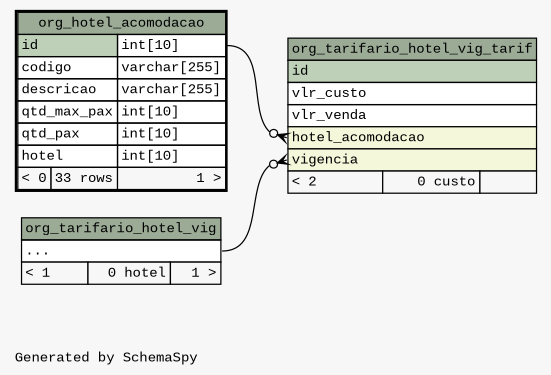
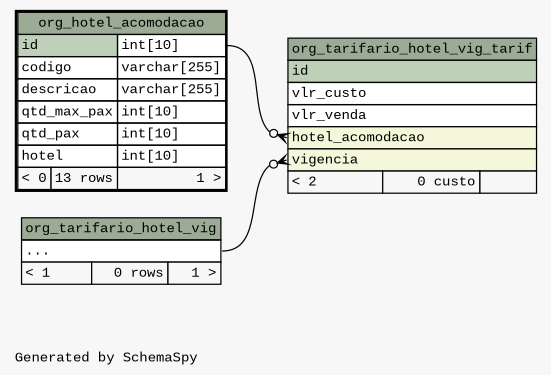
node "org_hotel_acomodacao": text "33 rows" -> "13 rows"
node "org_tarifario_hotel_vig": text "0 hotel" -> "0 rows"
